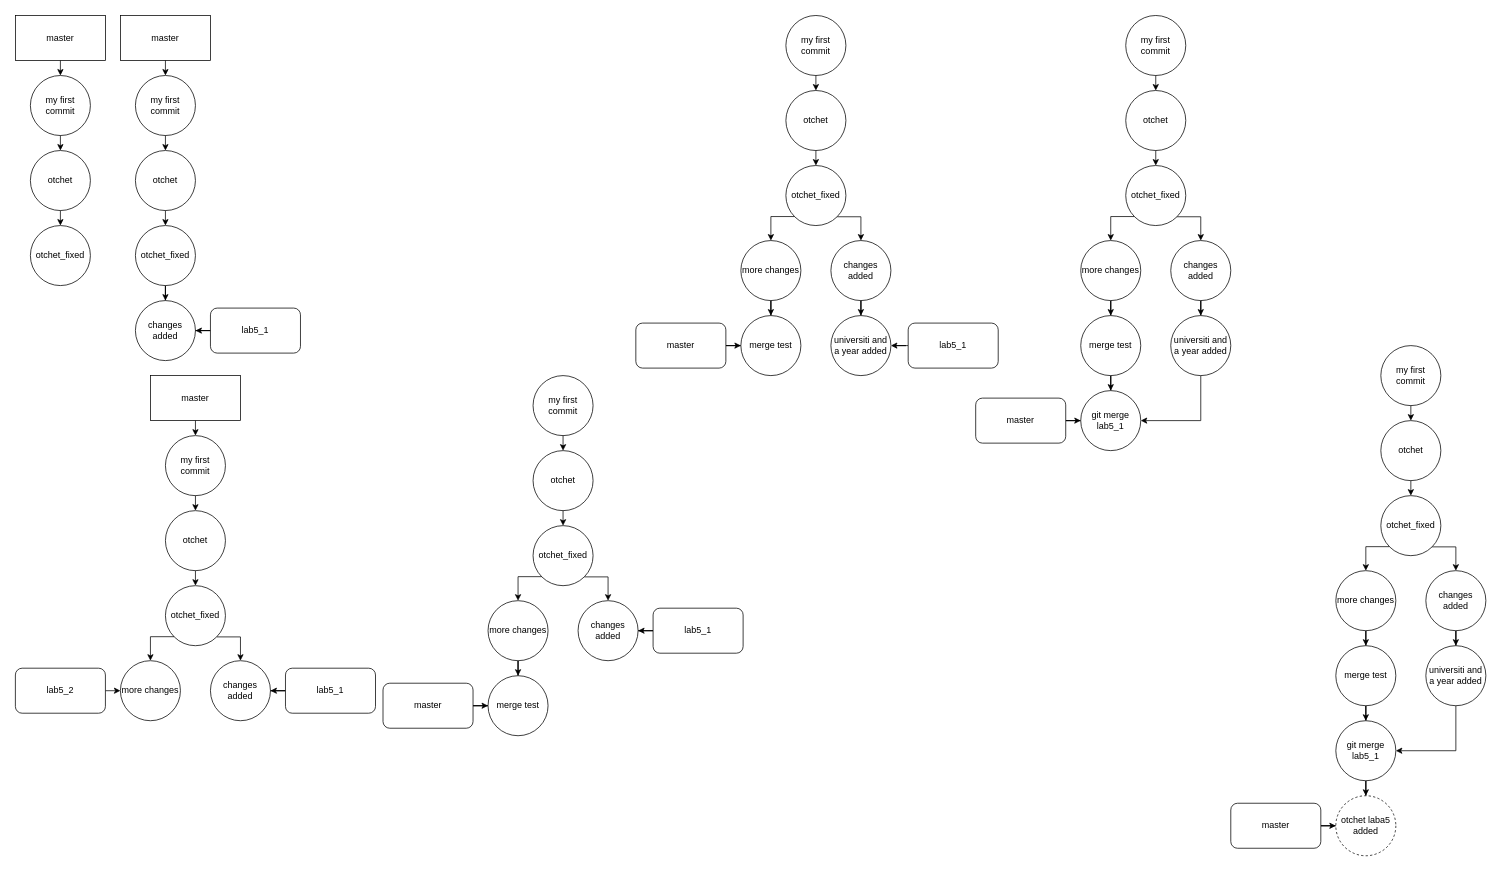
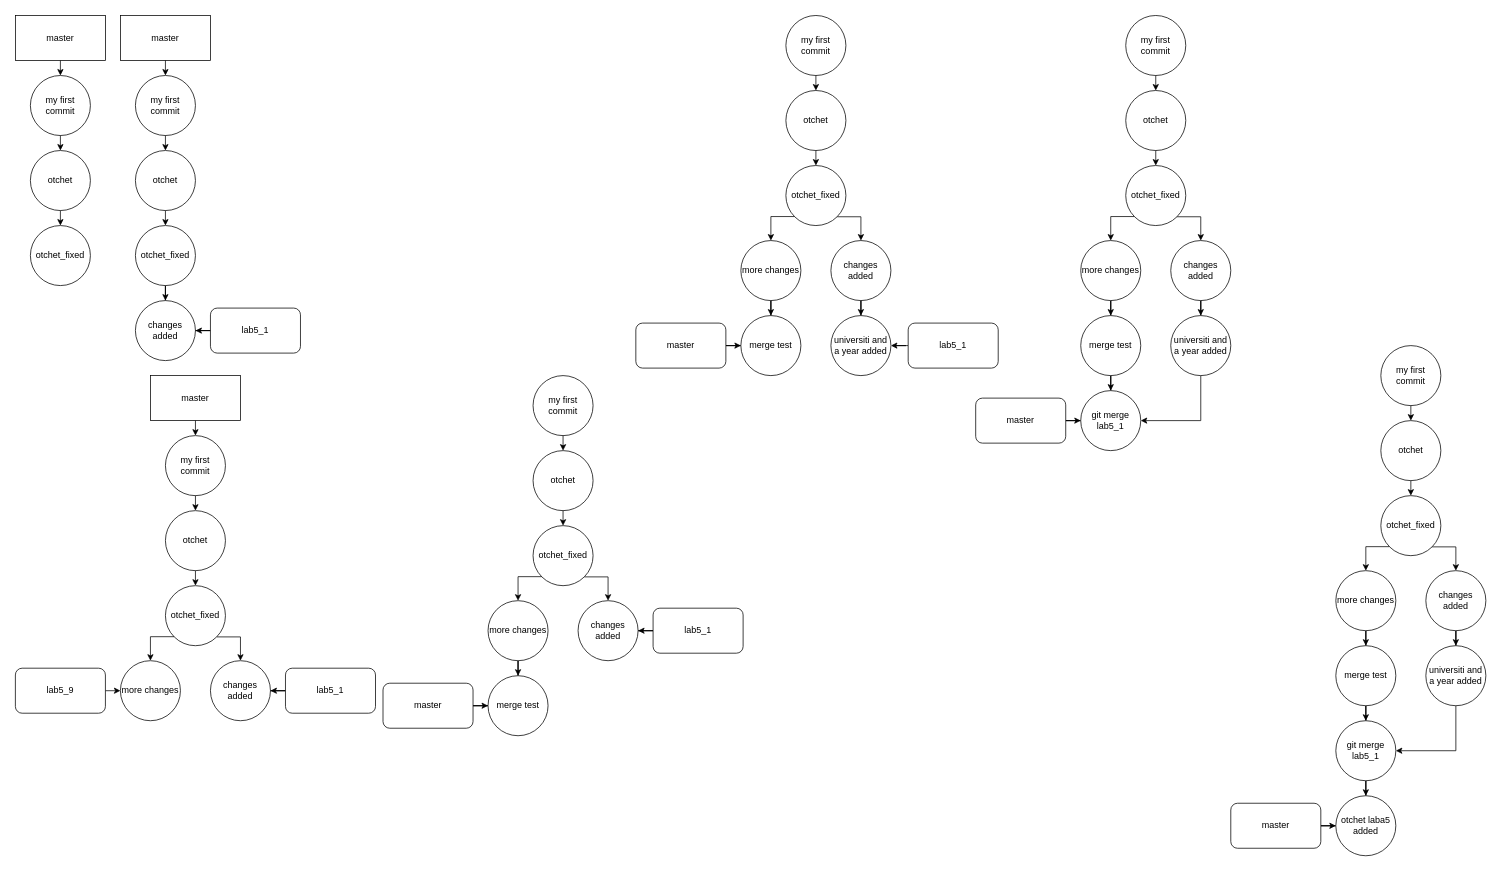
node "lab5_2": label "lab5_2" -> "lab5_9"
node "otchet laba5 added": style dashed -> solid
